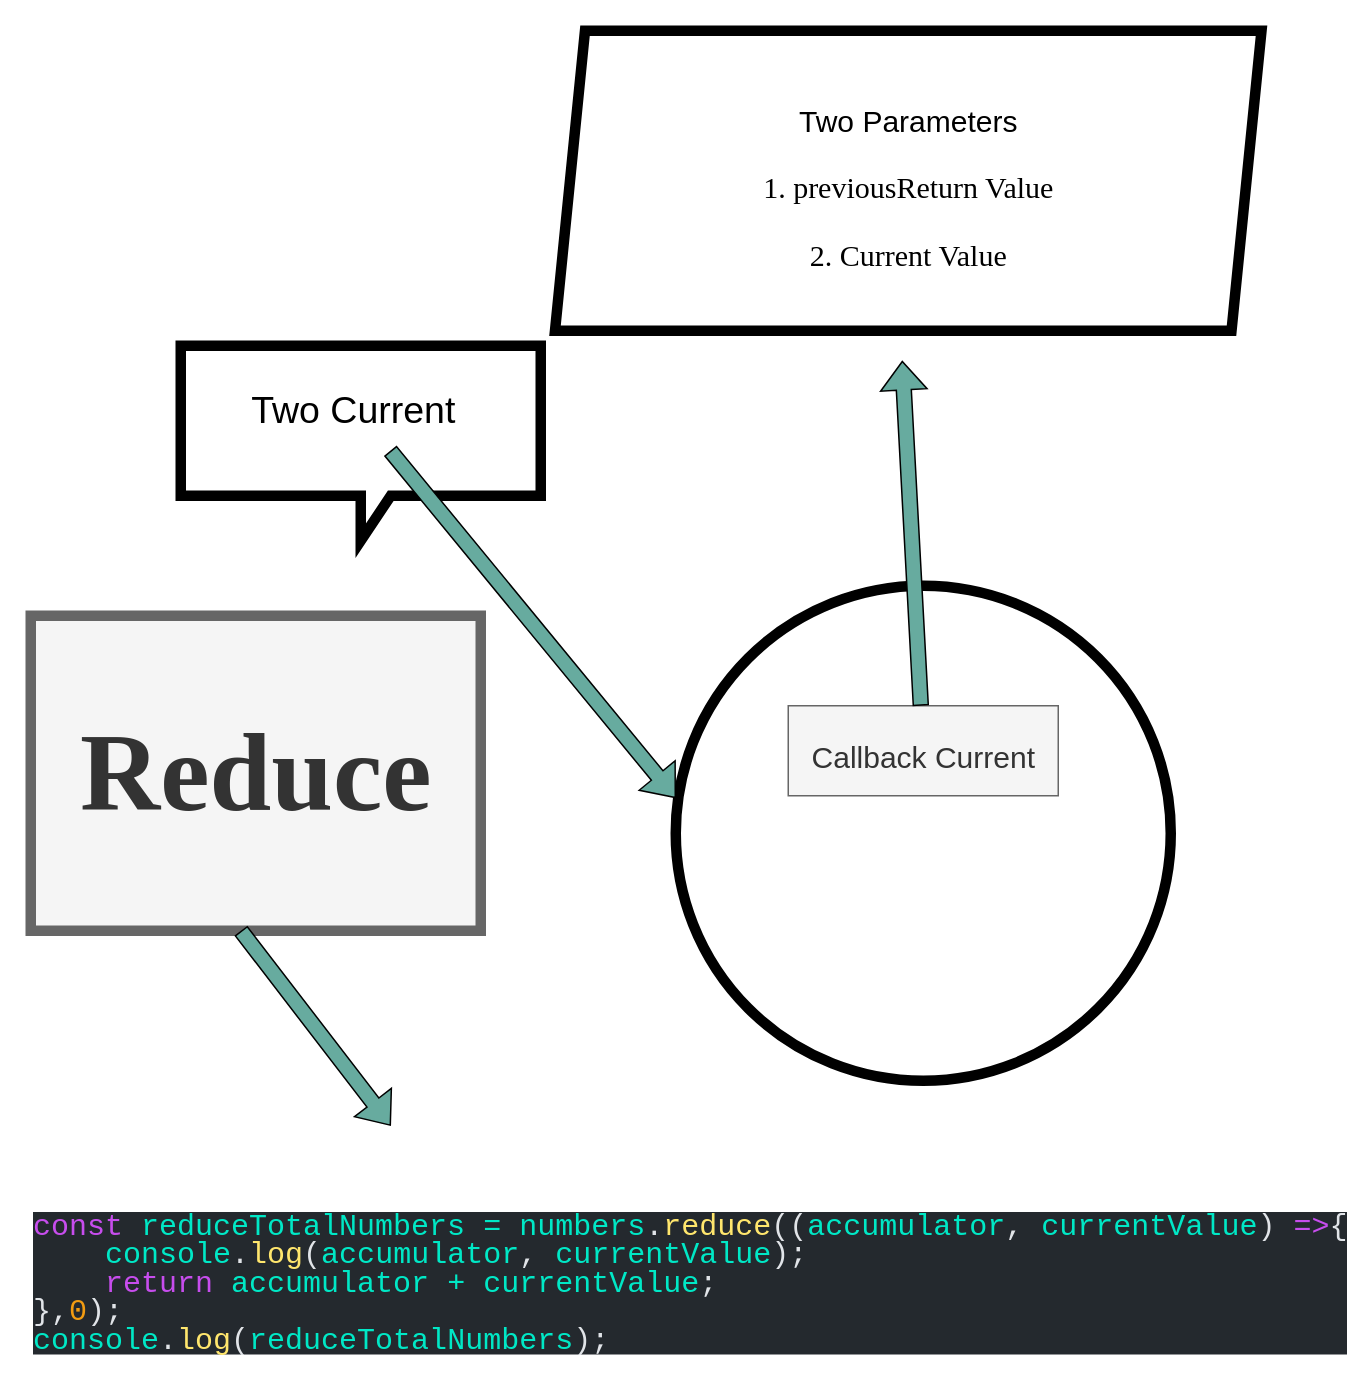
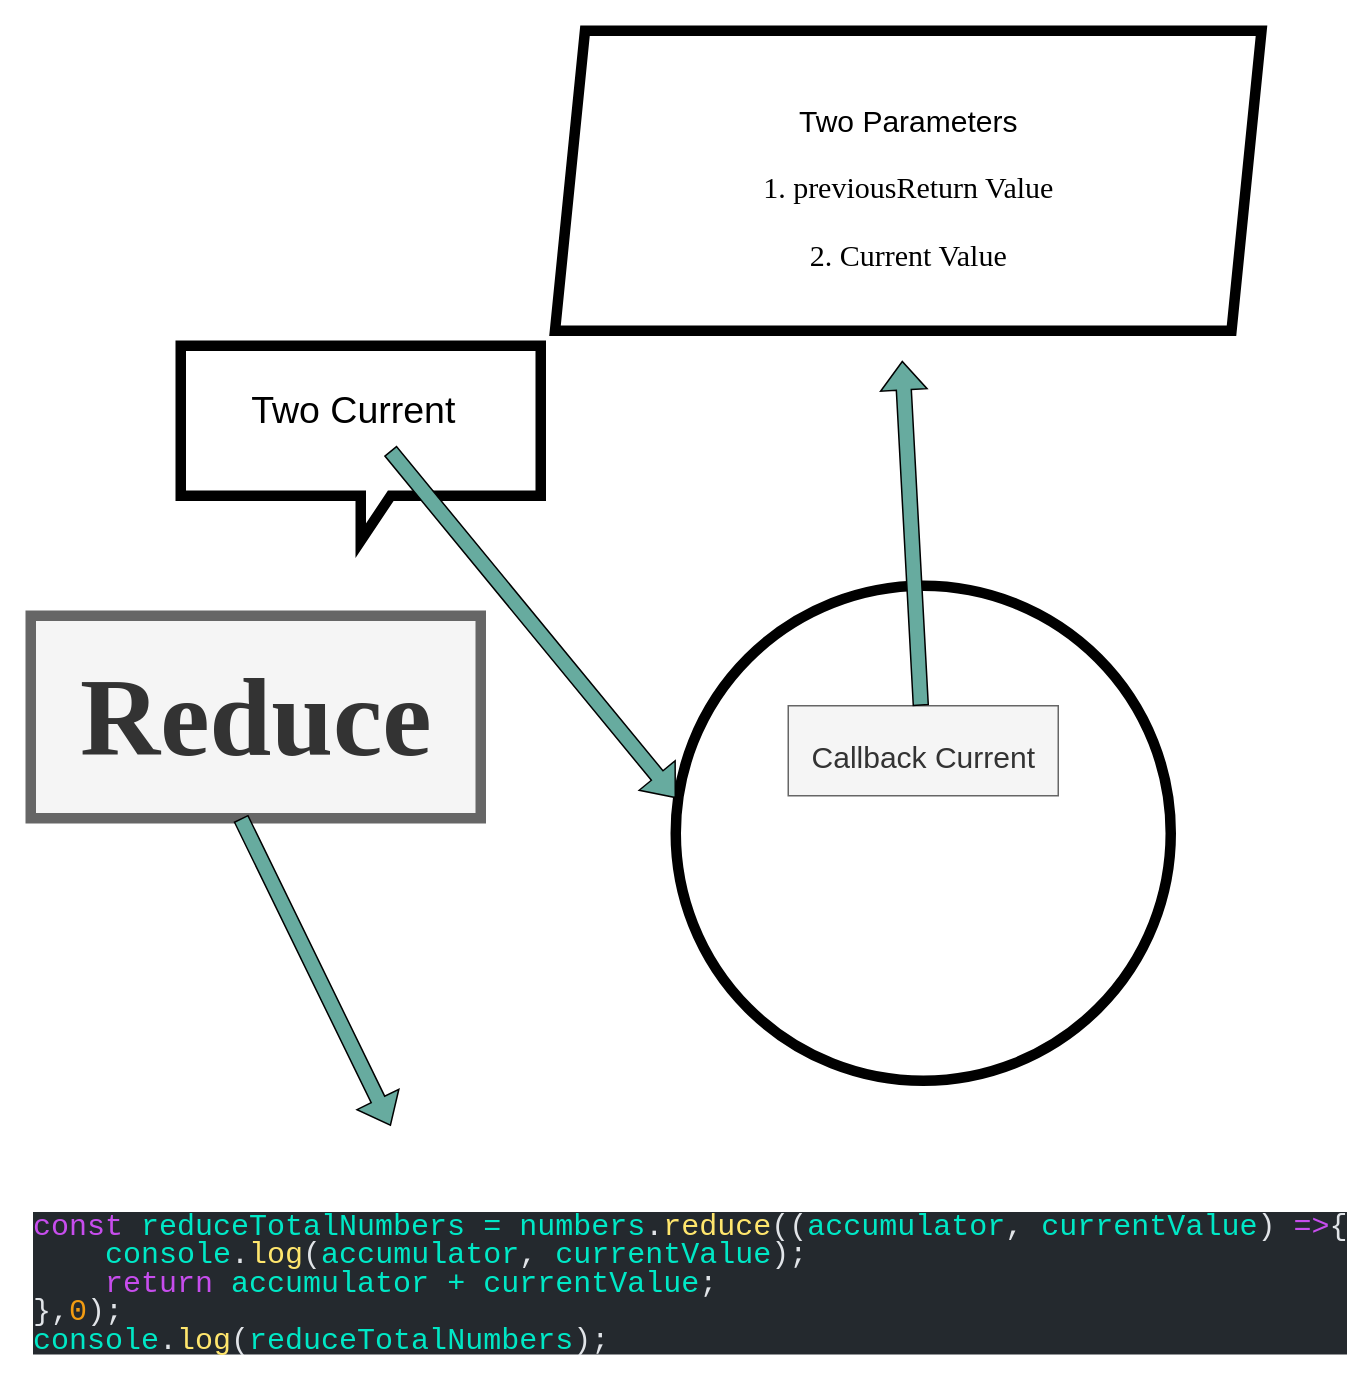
node "Reduce": size 450x315 -> 450x203
